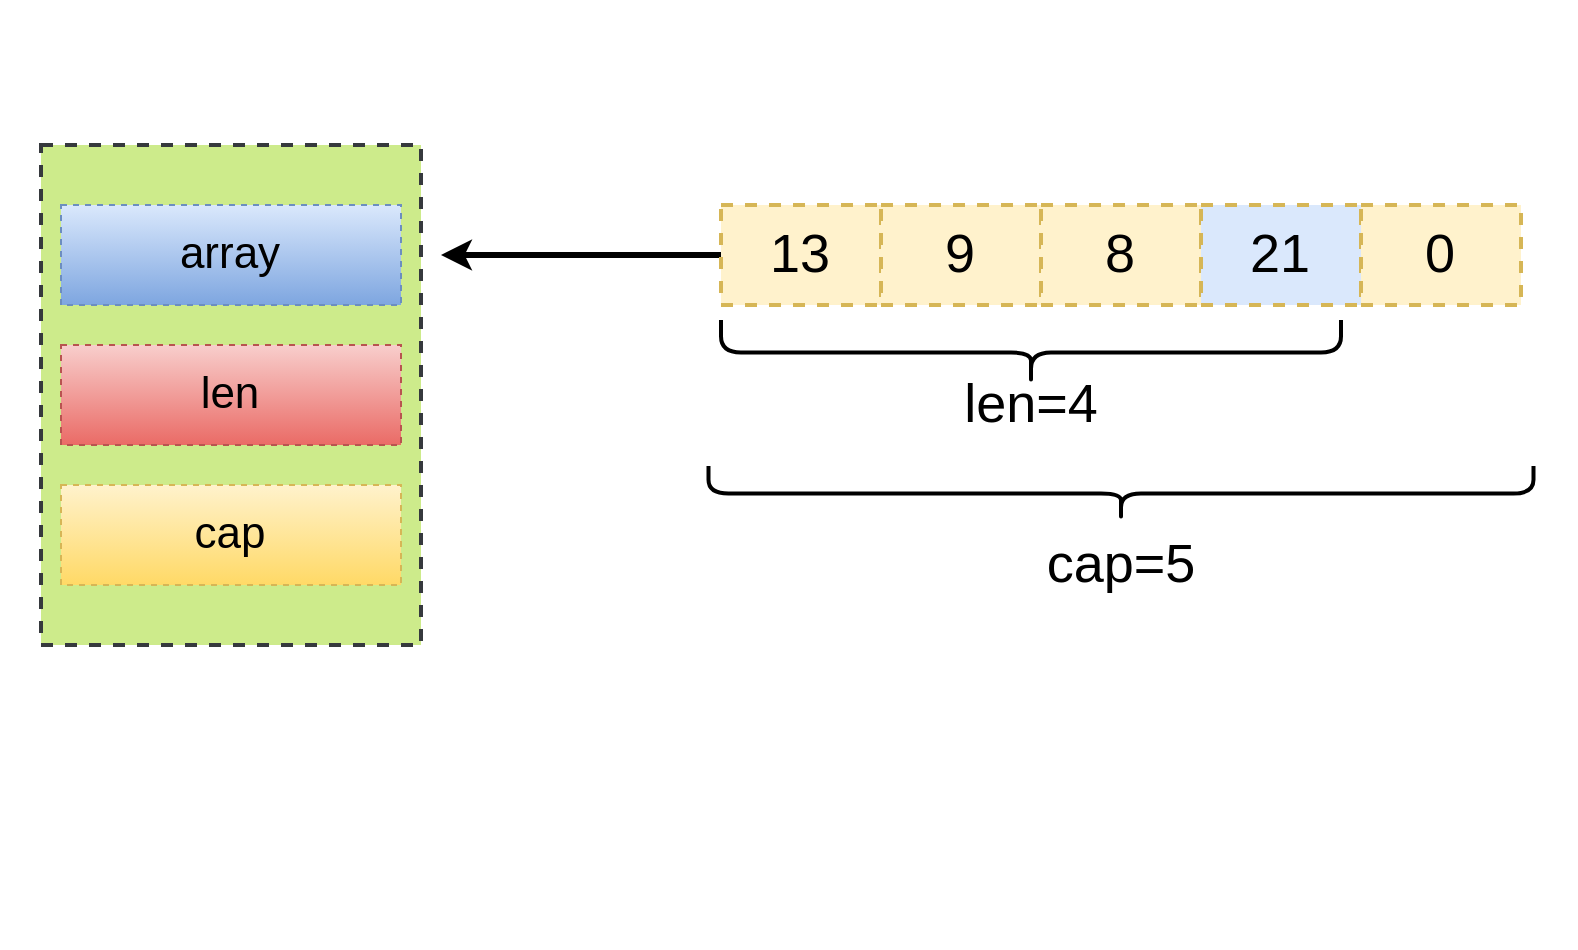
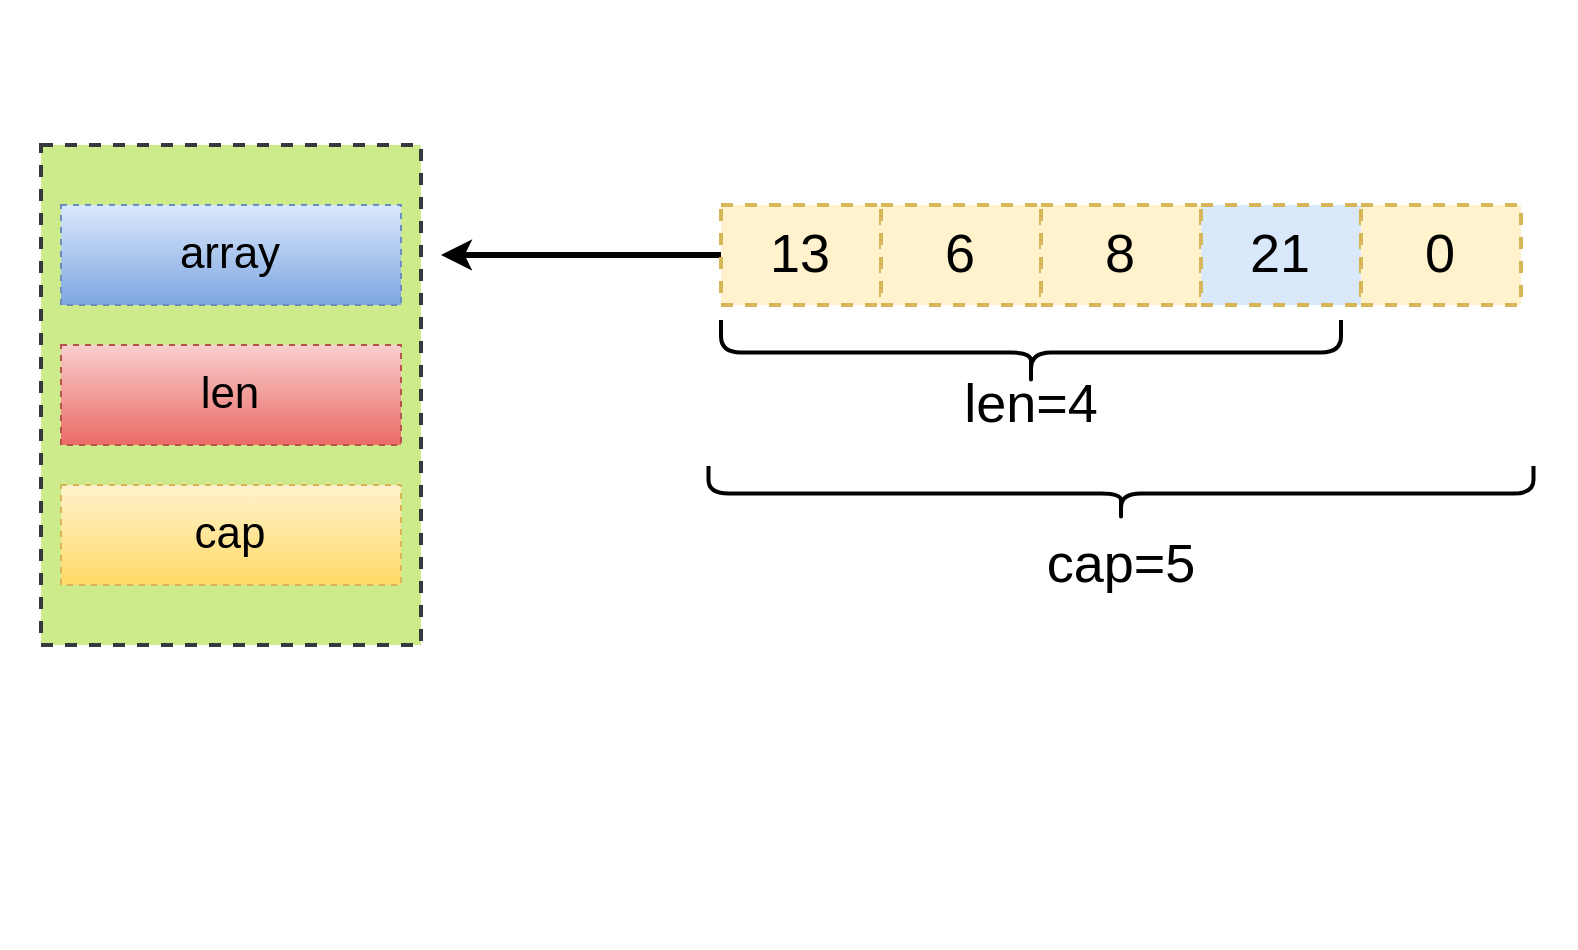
node "9": label "9" -> "6"
